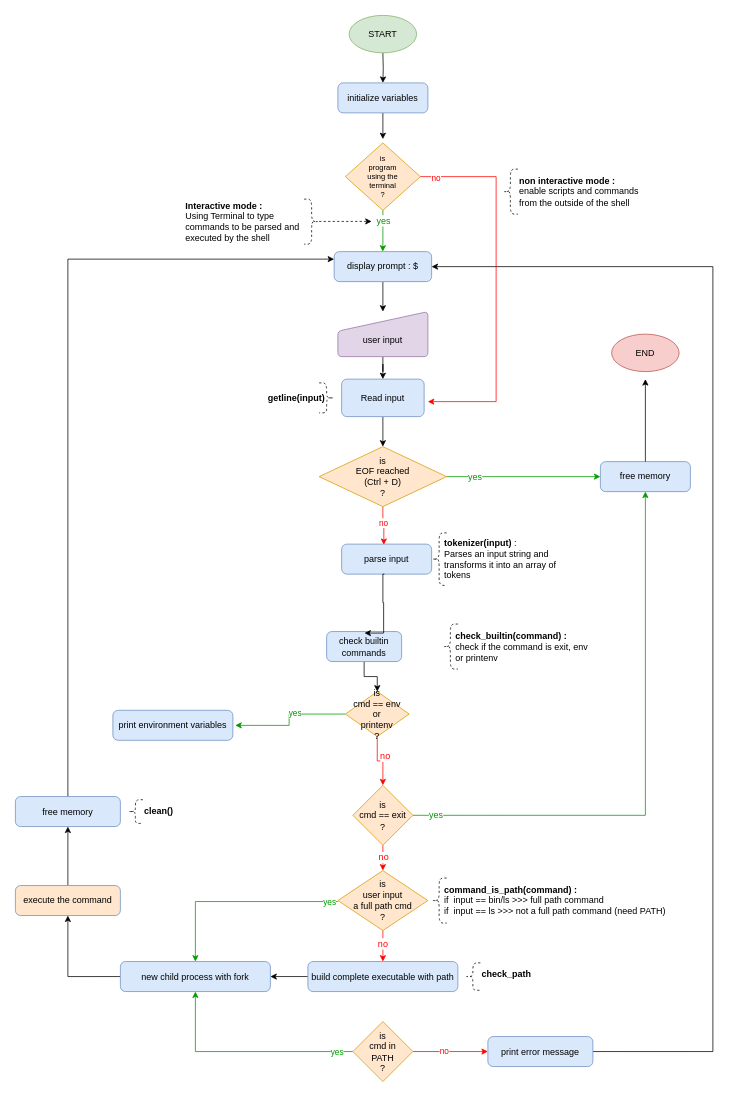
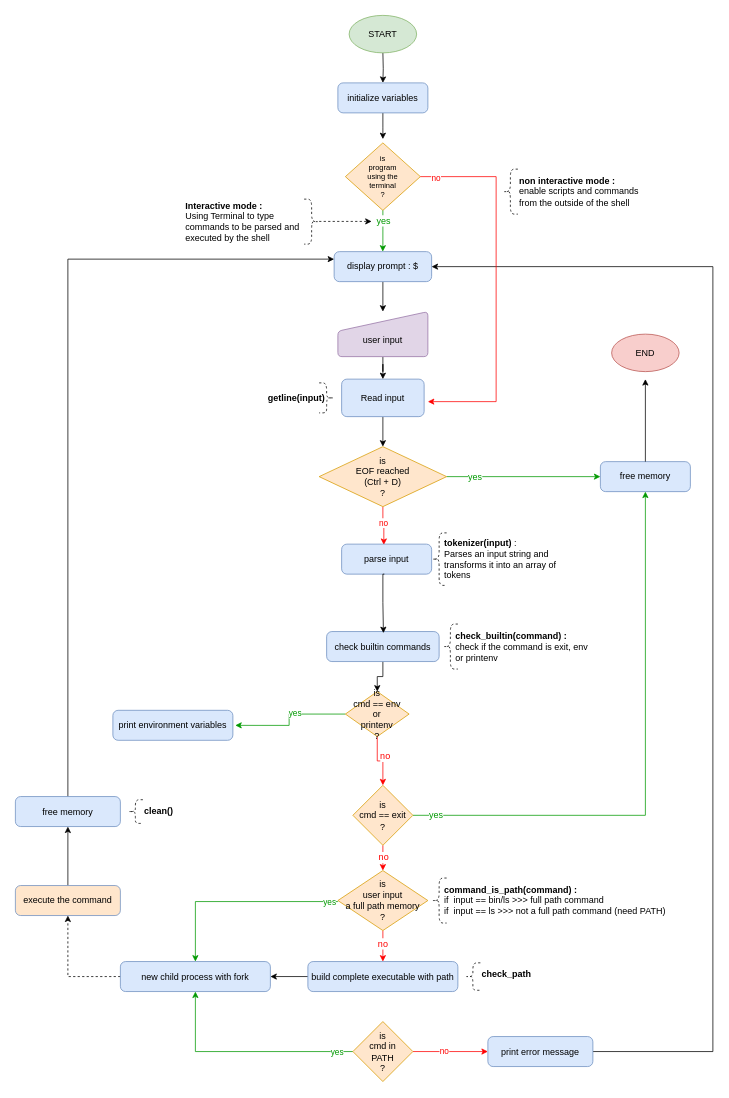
node "check builtin commands": size 75x30 -> 113x30
node "is user input a full path cmd ?": label "is user input a full path cmd ?" -> "is user input a full path memory ?"
edge "new child process with fork" -> "execute the command": style solid -> dashed
